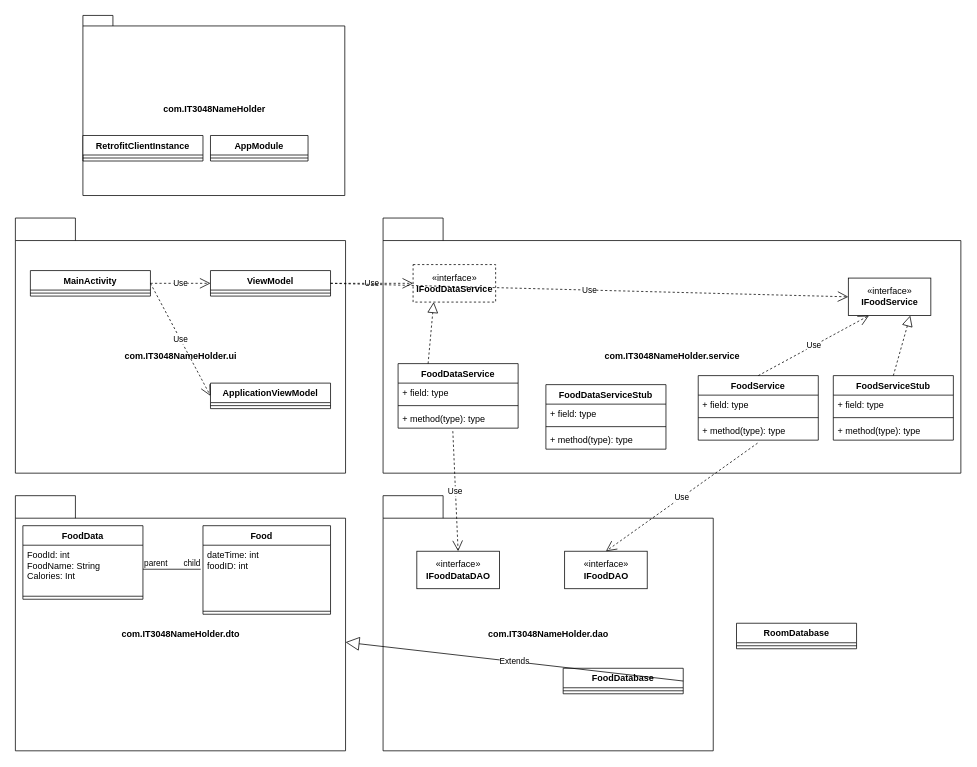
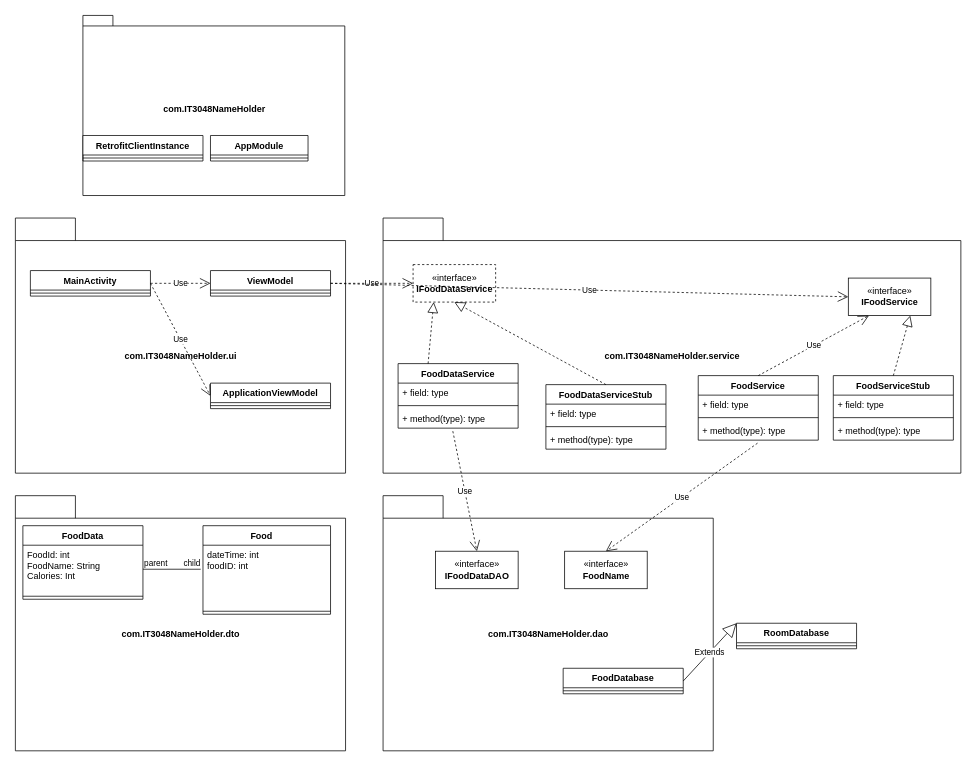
edge "FoodDataServiceStub" -> "«interface» IFoodDataService": added
node "«interface» IFoodDataDAO": moved (458, 570) -> (477, 570)
node "«interface» IFoodDAO": label "«interface» IFoodDAO" -> "«interface» FoodName"
edge "FoodDatabase" -> "com.IT3048NameHolder.dto": now "FoodDatabase" -> "RoomDatabase"
